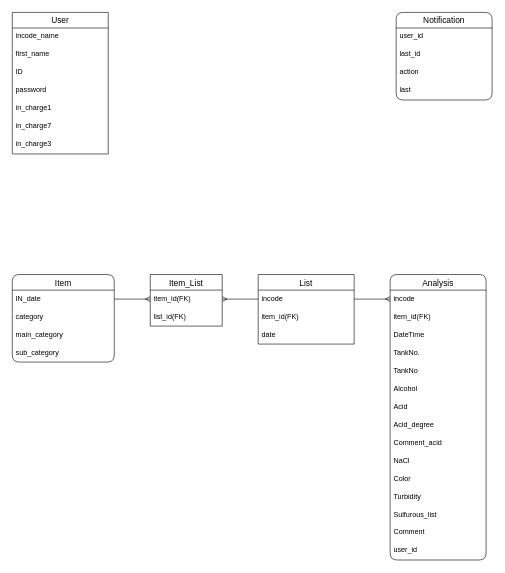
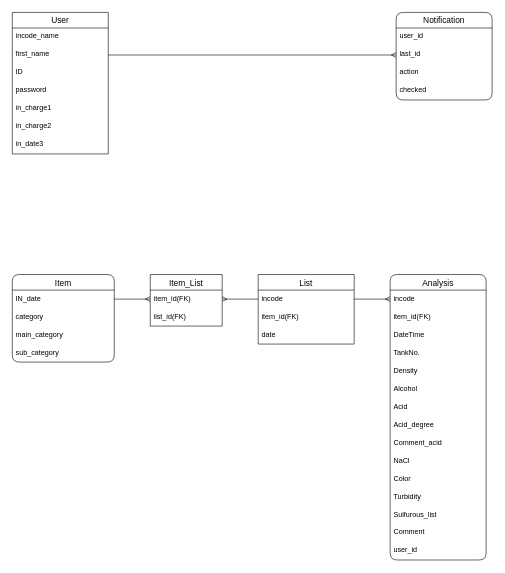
edge "first_name" -> "last_id": added
node "last": label "last" -> "checked"
node "in_charge7": label "in_charge7" -> "in_charge2"
node "in_charge3": label "in_charge3" -> "in_date3"
node "TankNo": label "TankNo" -> "Density"
